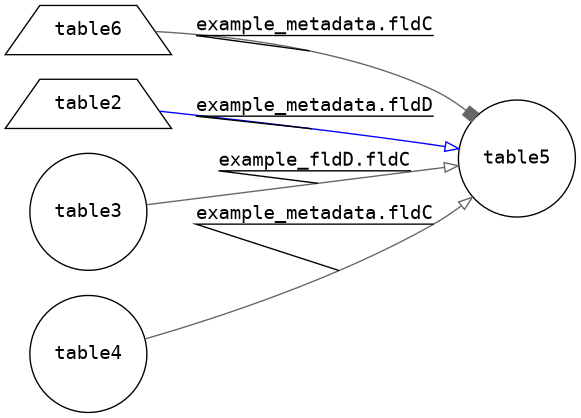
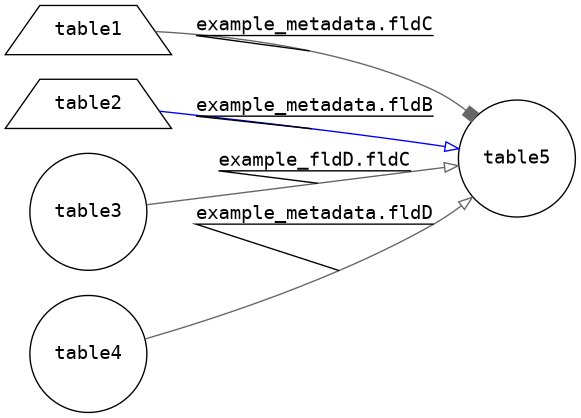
node "table6": label "table6" -> "table1"
edge "table2" -> "table5": label "example_metadata.fldD" -> "example_metadata.fldB"
edge "table4" -> "table5": label "example_metadata.fldC" -> "example_metadata.fldD"
